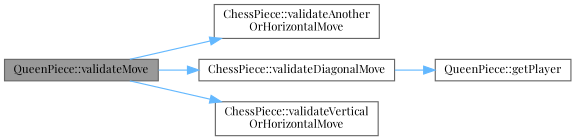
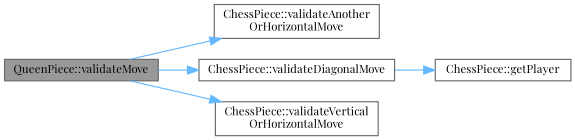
node "QueenPiece::getPlayer": label "QueenPiece::getPlayer" -> "ChessPiece::getPlayer"
